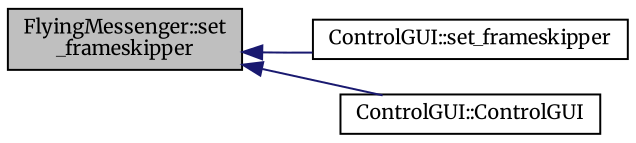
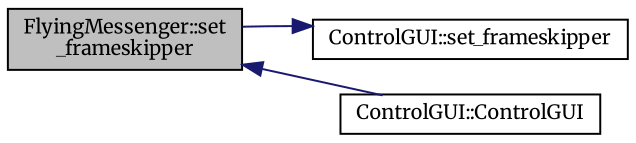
edge "ControlGUI::set_frameskipper" -> "FlyingMessenger::set _frameskipper": reversed
